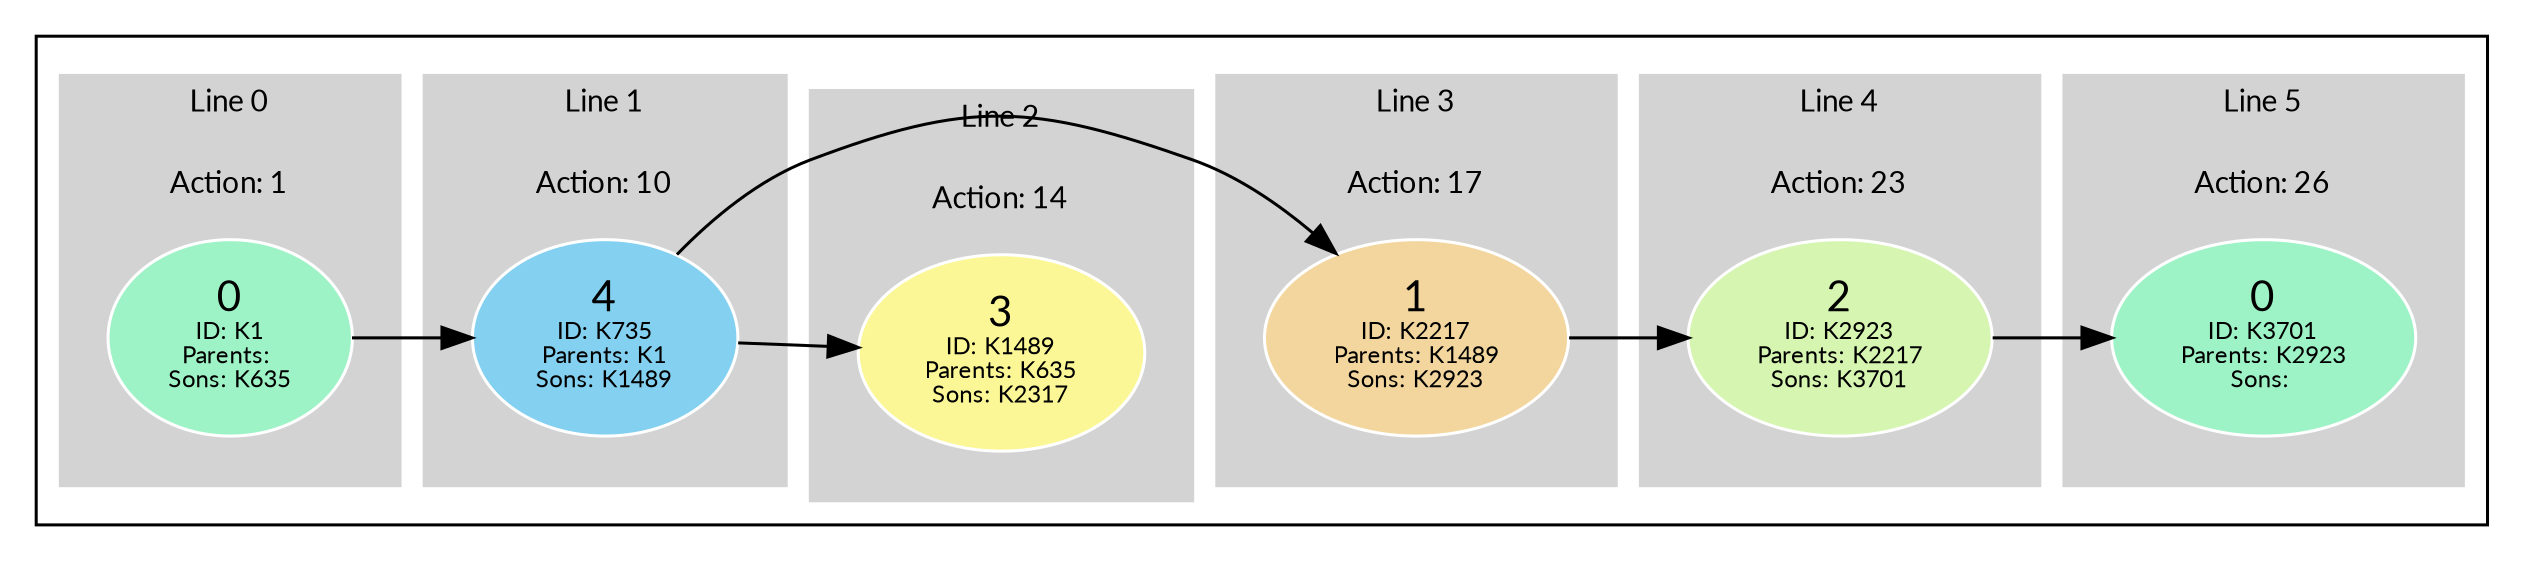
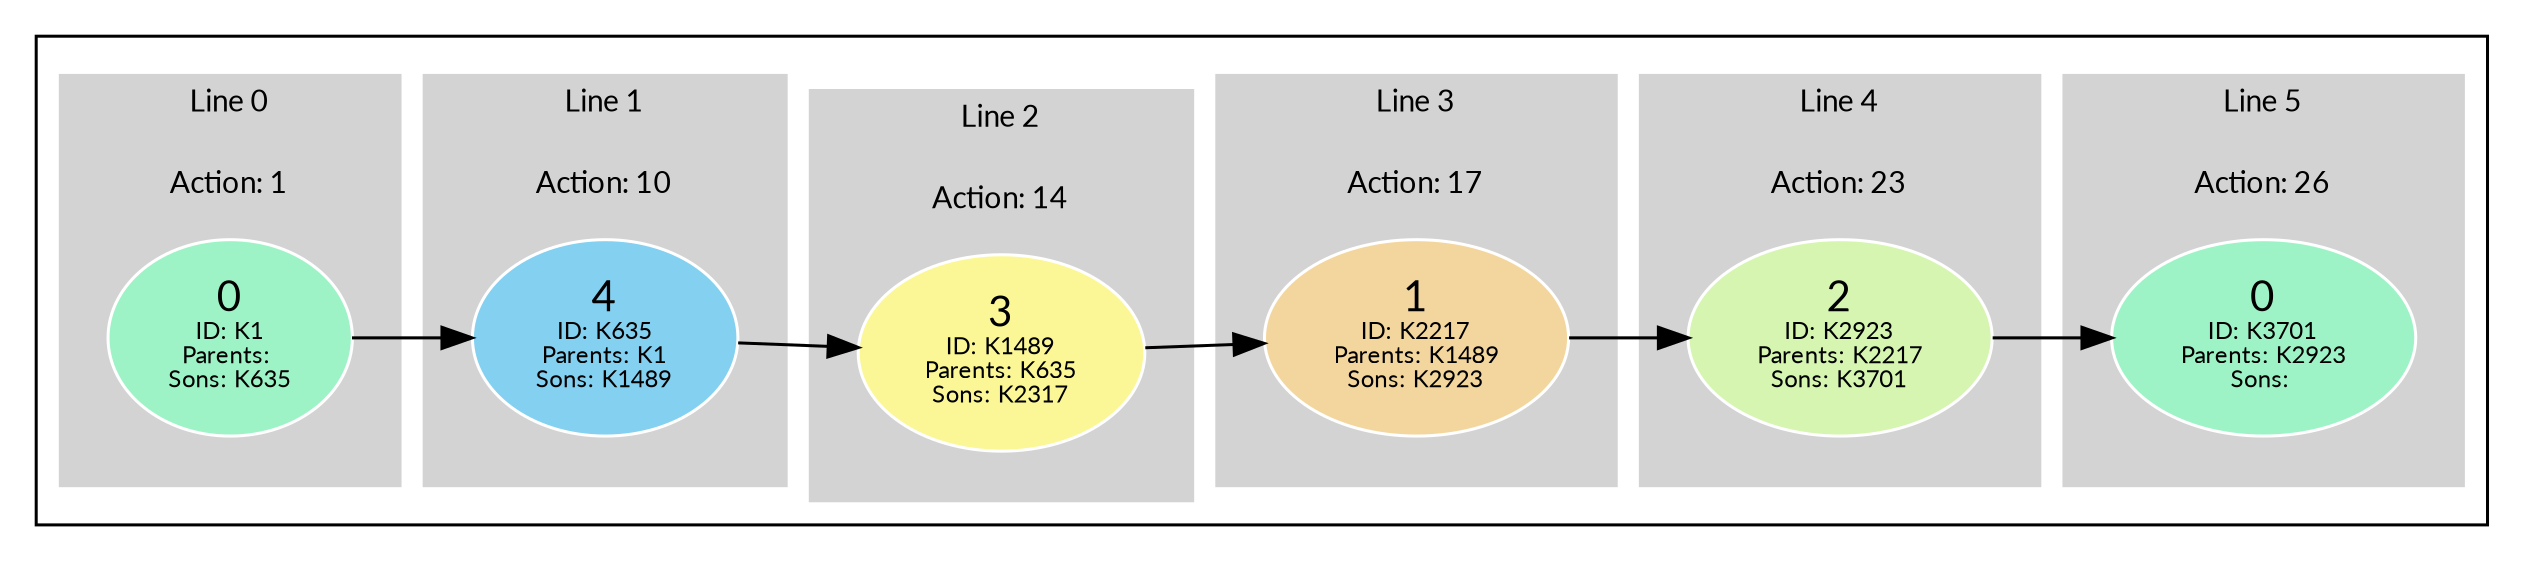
edge "4" -> "1": now "3" -> "1"
node "4": text "ID: K735" -> "ID: K635"
